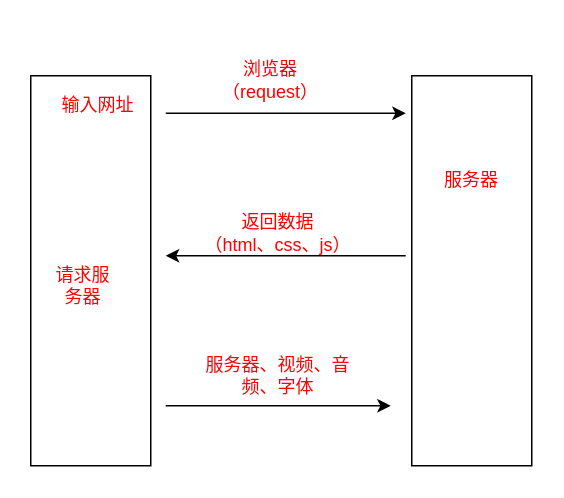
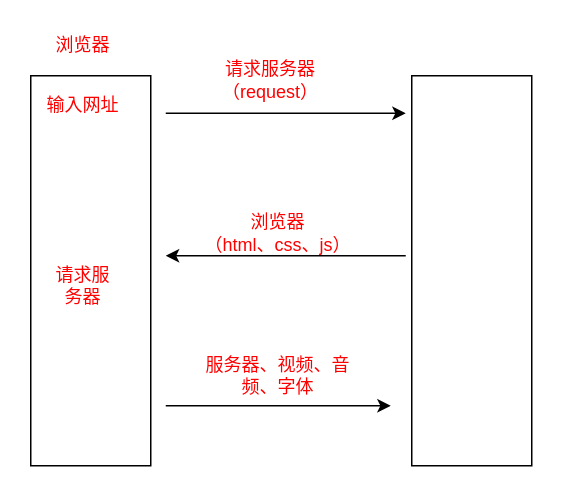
node "浏览器": added
node "浏览器（request）": label "浏览器（request）" -> "请求服务器（request）"
node "输入网址": moved (98, 106) -> (83, 106)
node "服务器": removed
node "返回数据 （html、css、js）": label "返回数据 （html、css、js）" -> "浏览器 （html、css、js）"
